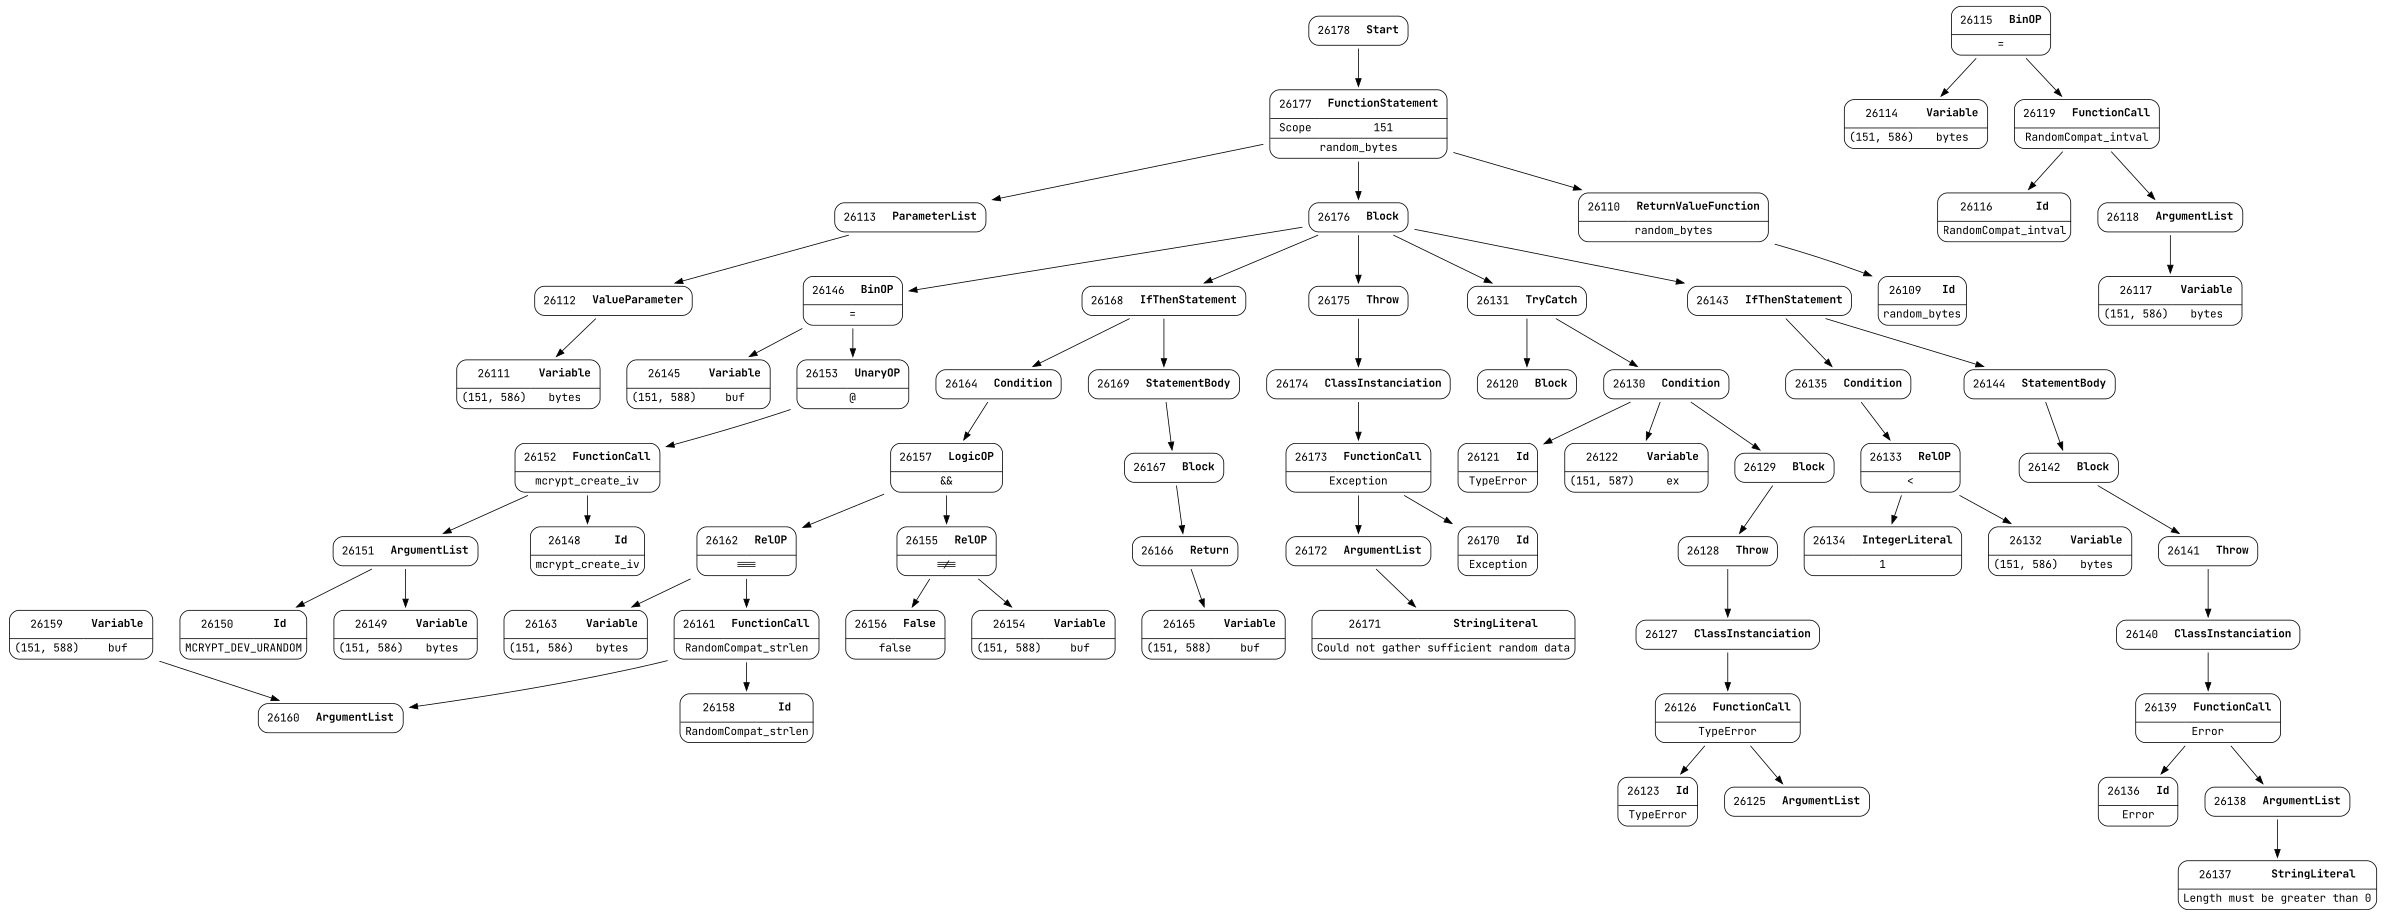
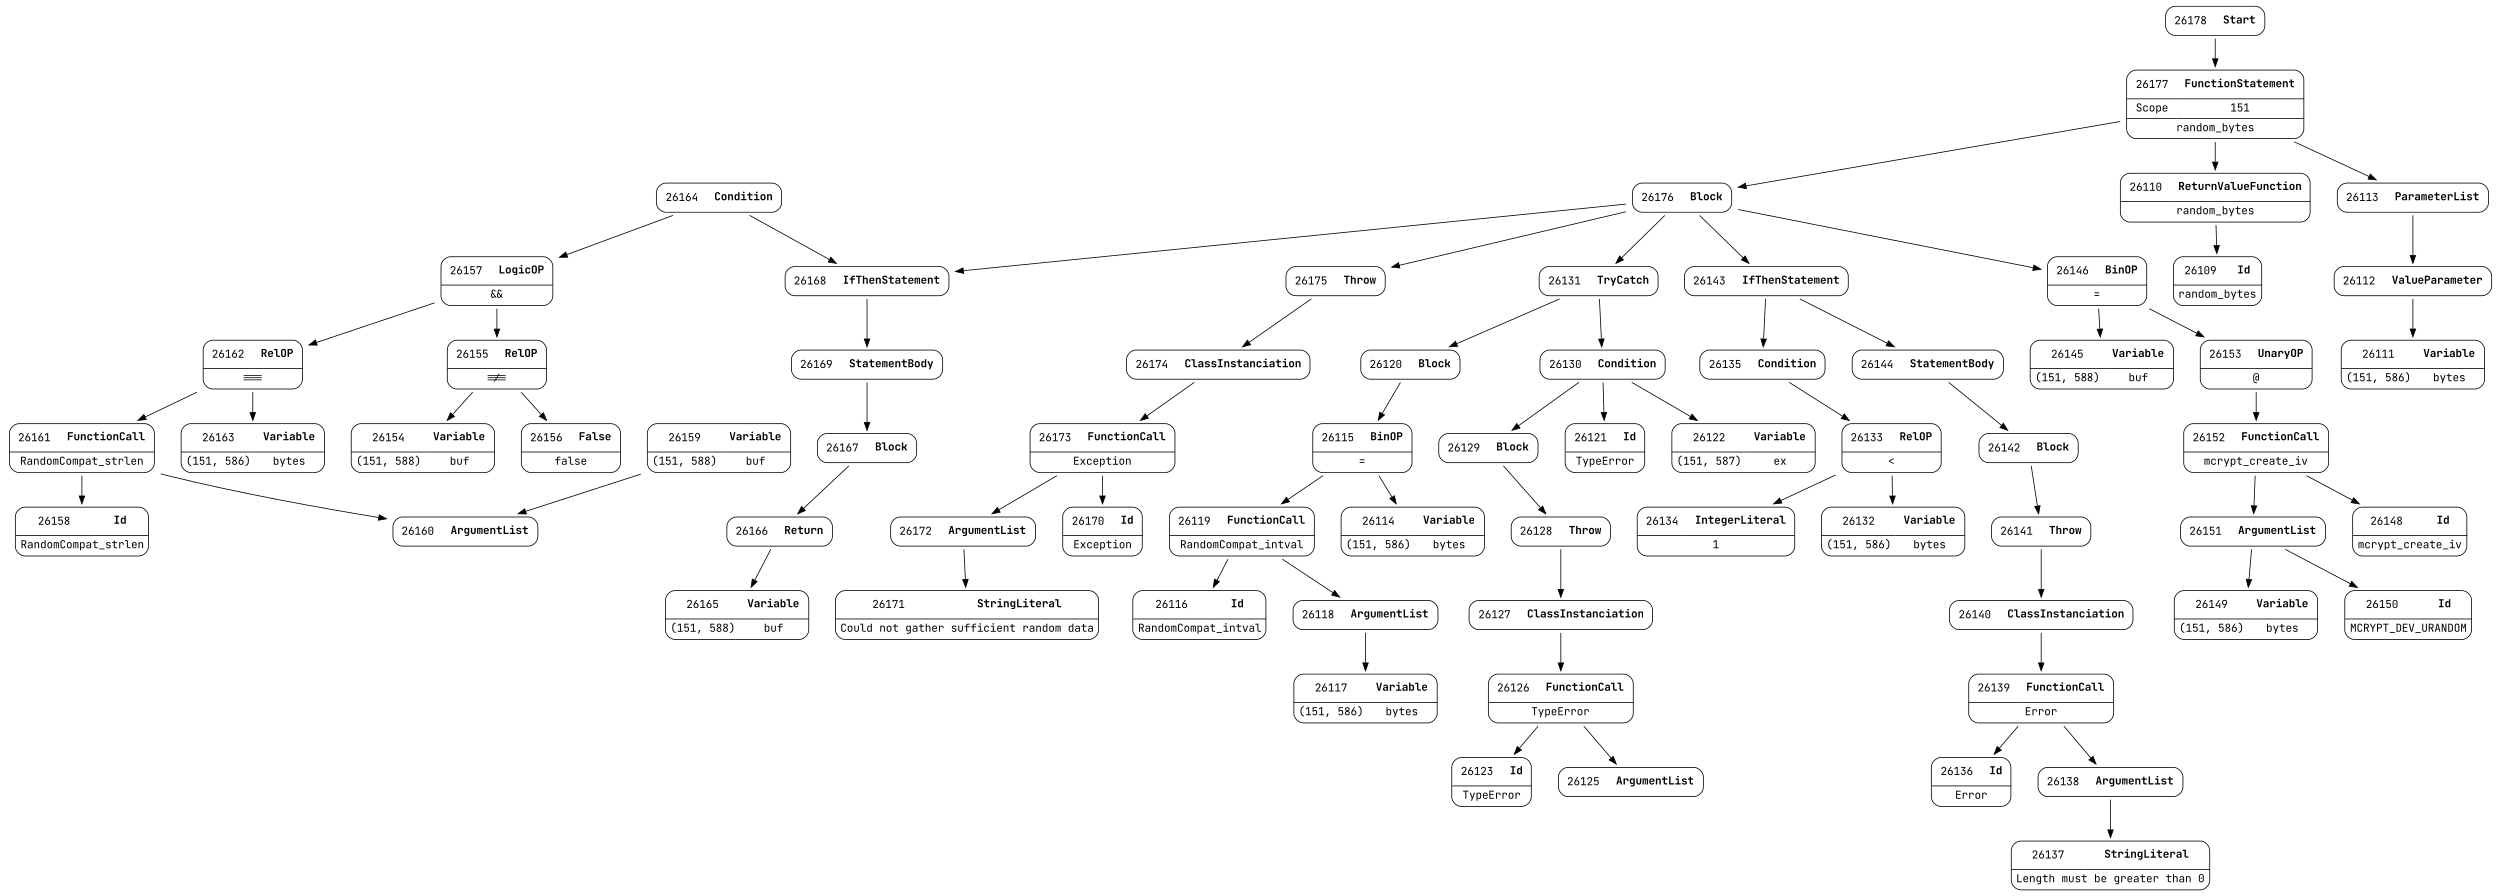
edge "26168" -> "26164": reversed
edge "26120" -> "26115": added
